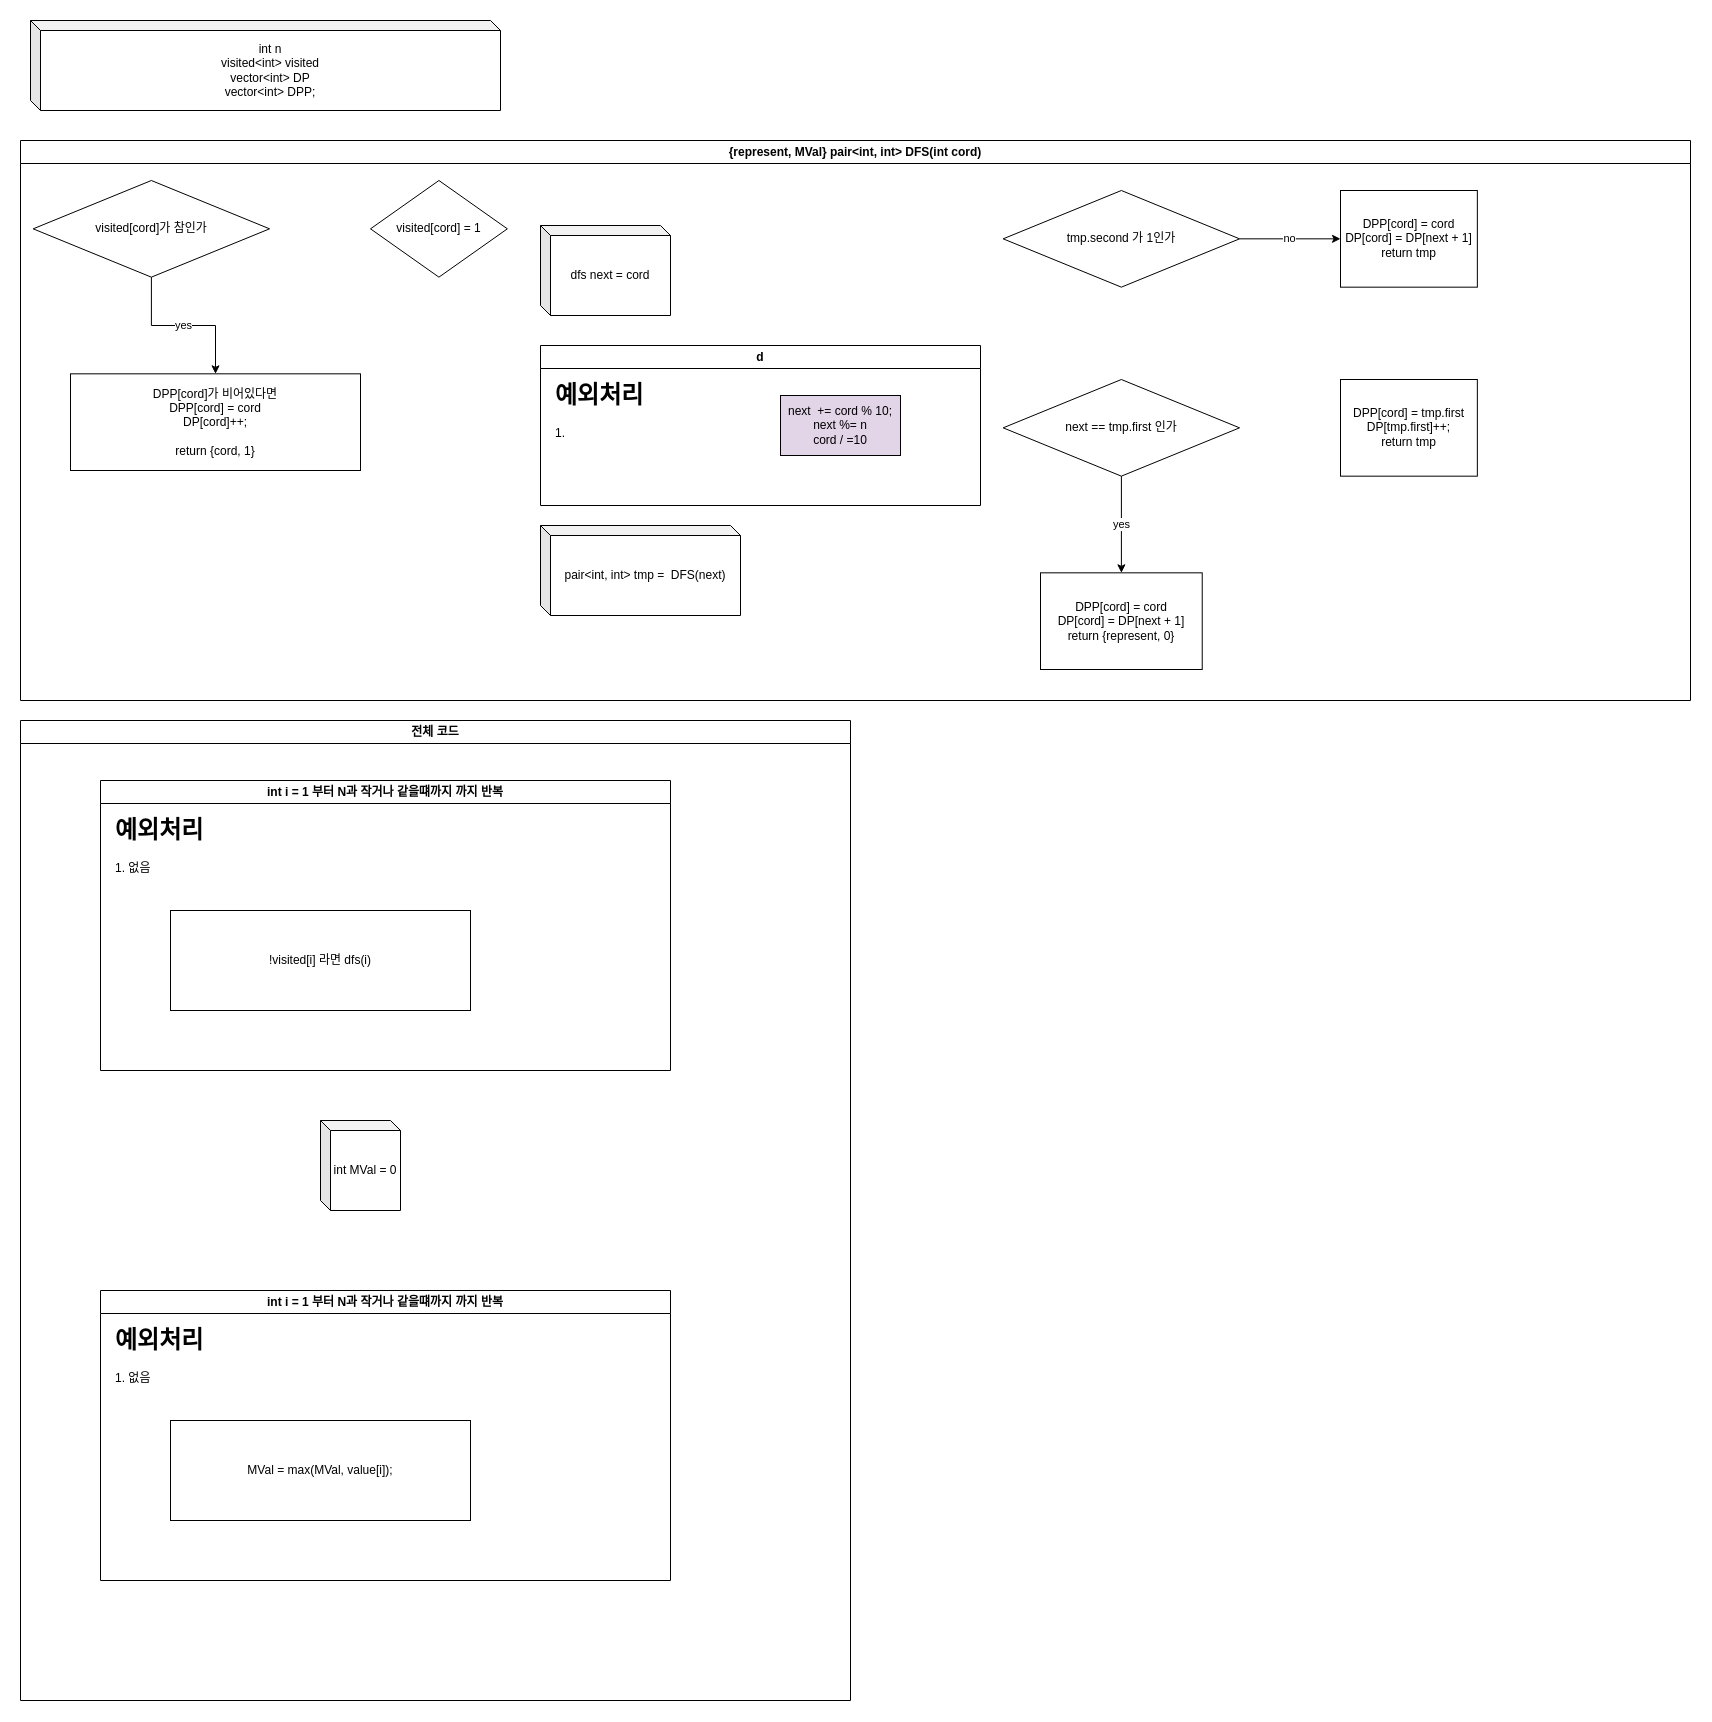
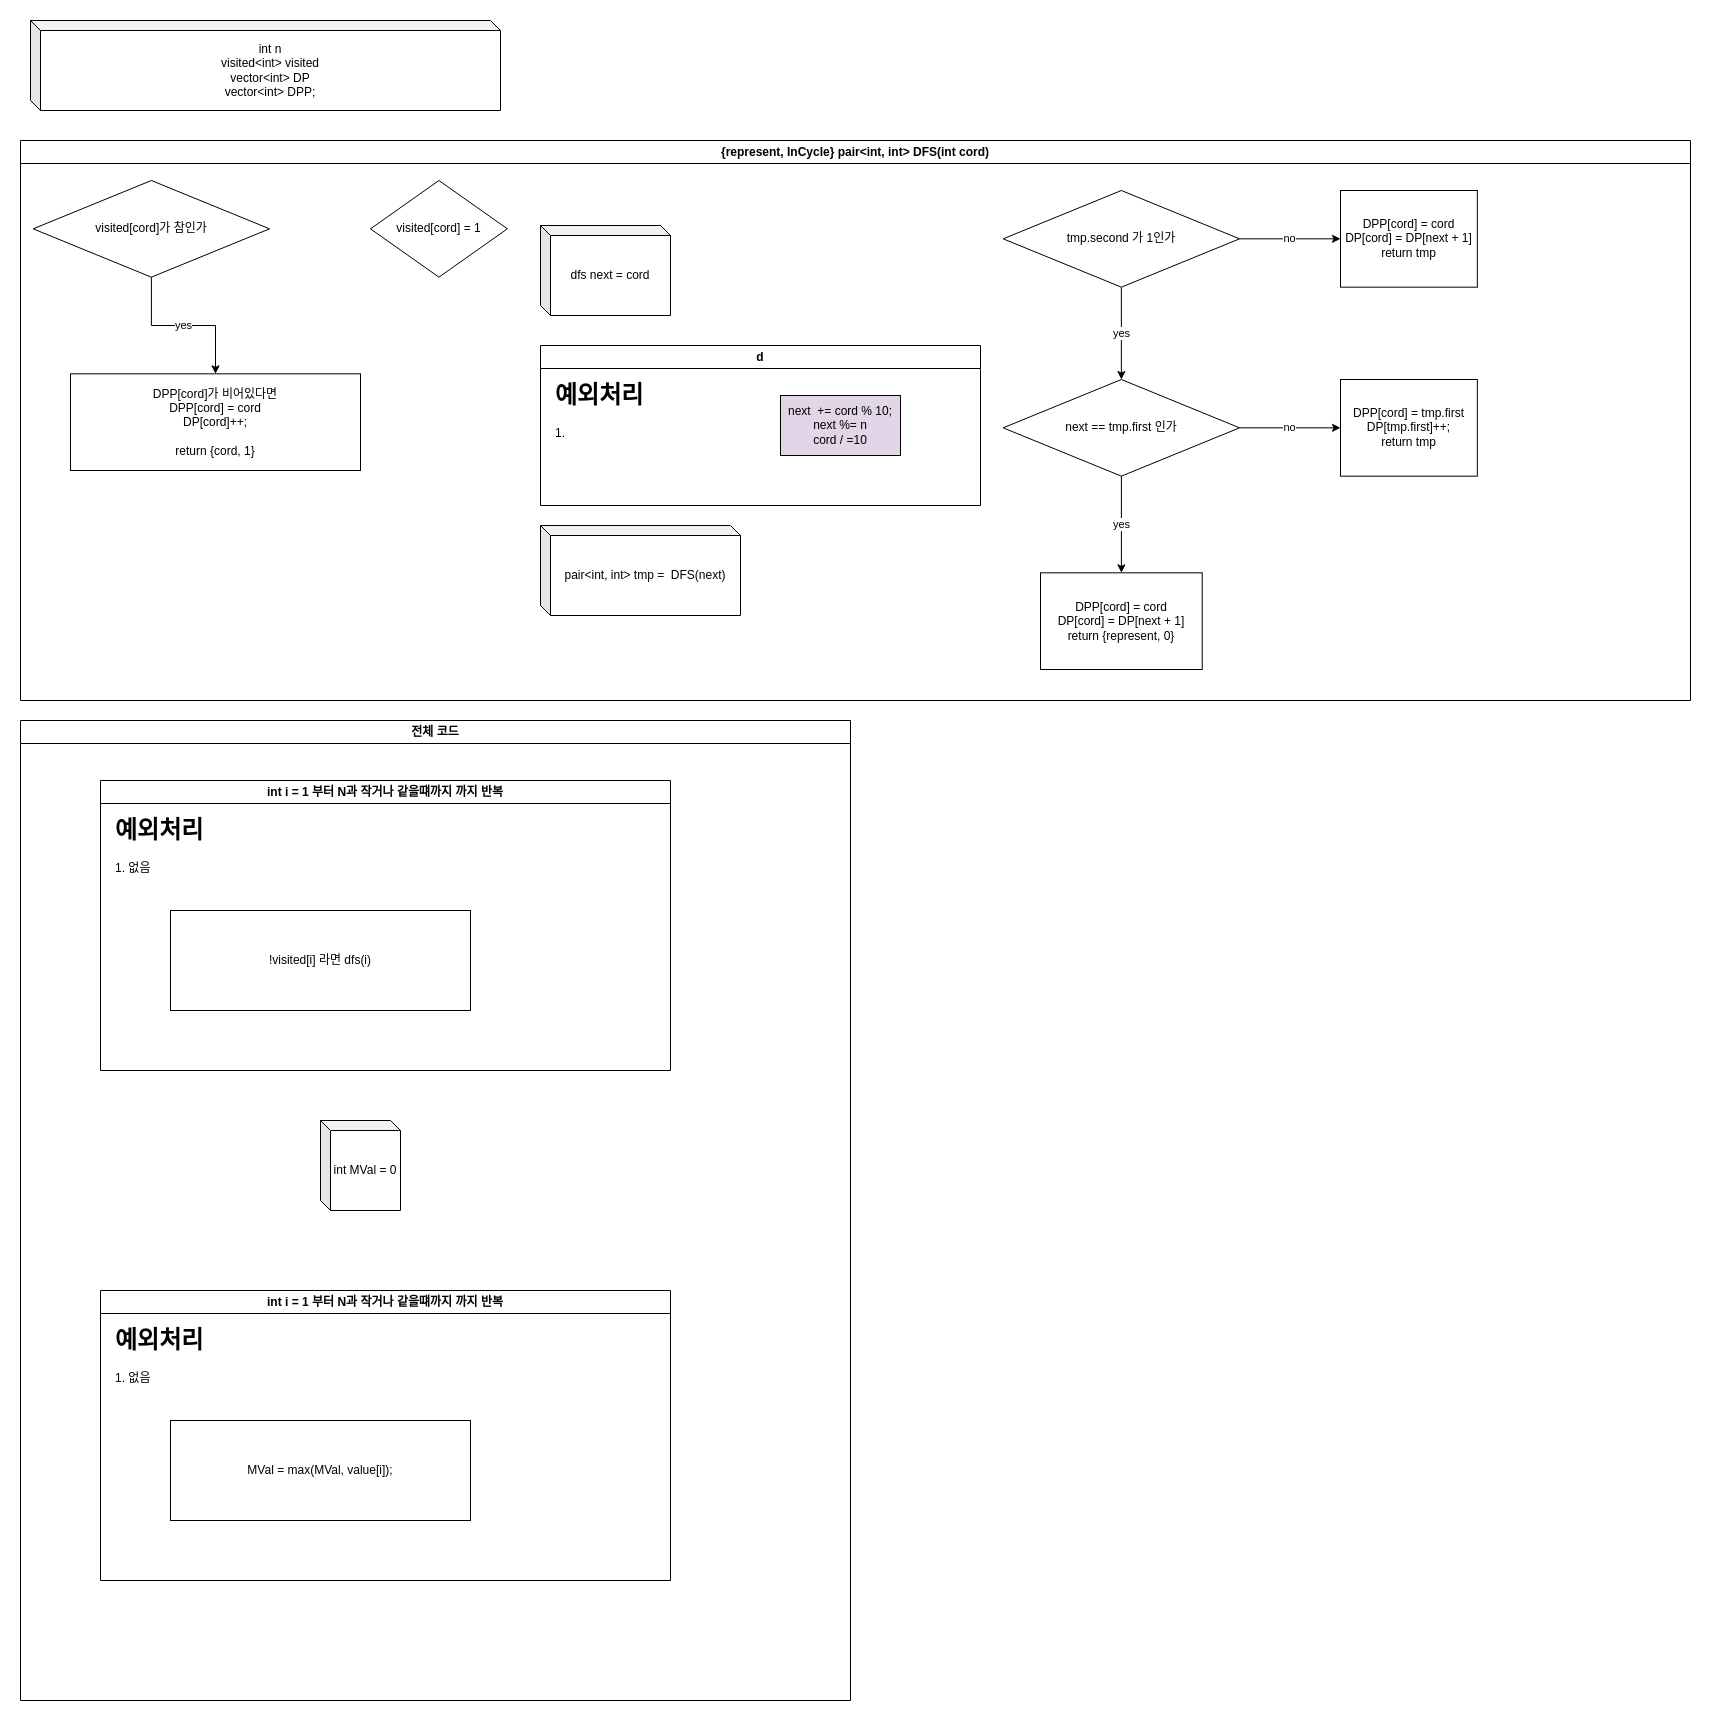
node "{represent, MVal} pair<int, int> DFS(int cord)": label "{represent, MVal} pair<int, int> DFS(int cord)" -> "{represent, InCycle} pair<int, int> DFS(int cord)"
edge "tmp.second 가 1인가" -> "next == tmp.first 인가": added, label "yes"
edge "next == tmp.first 인가" -> "DPP[cord] = tmp.first DP[tmp.first]++; return tmp": added, label "no"
